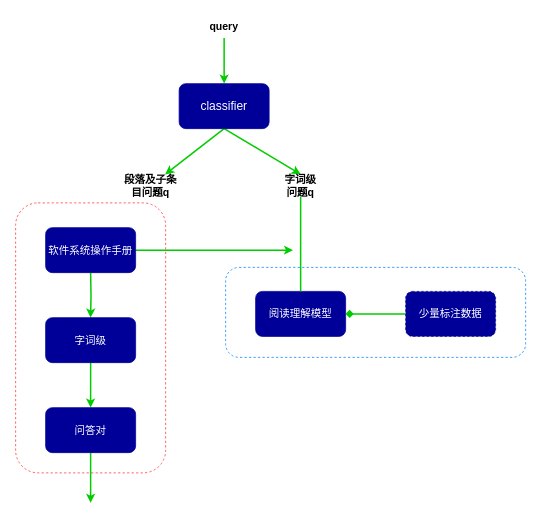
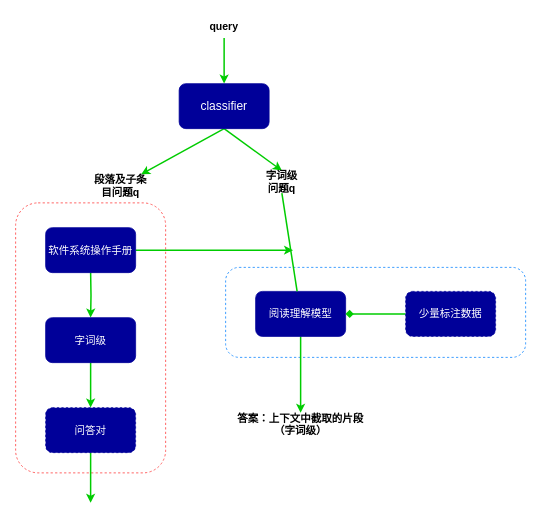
node "段落及子条目问题q": moved (150, 186) -> (120, 186)
node "字词级 问题q": moved (300, 186) -> (282, 182)
edge "阅读理解模型" -> "答案：上下文中截取的片段（字词级）": added
node "答案：上下文中截取的片段（字词级）": added
node "问答对": style solid -> dashed
